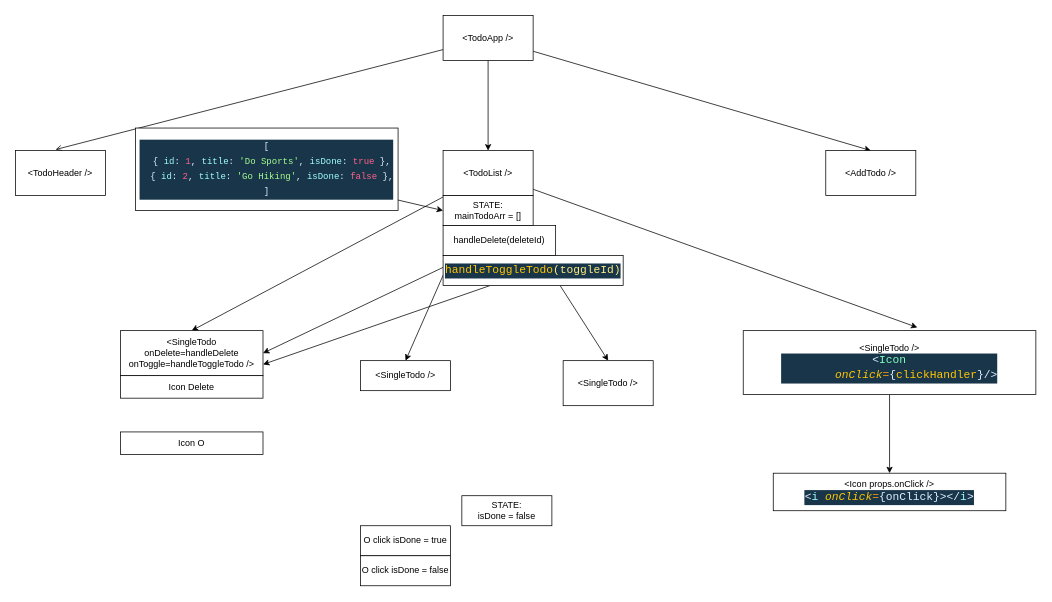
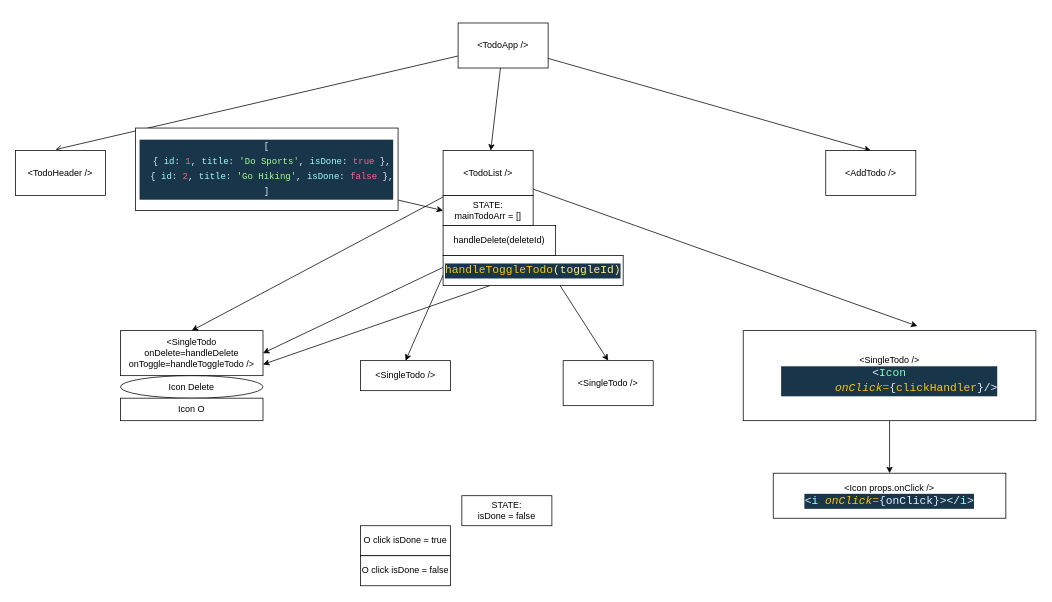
node "<TodoApp />": moved (488, 38) -> (503, 45)
node "<SingleTodo /> <Icon onClick={clickHandler}/>": size 293x64 -> 293x90
node "Icon Delete": shape rectangle -> ellipse
node "Icon O": moved (192, 443) -> (192, 409)
node "<Icon props.onClick /> <i onClick={onClick}></i>": size 233x38 -> 233x45
